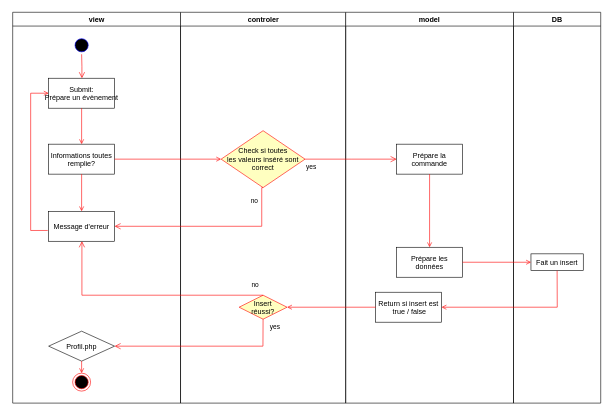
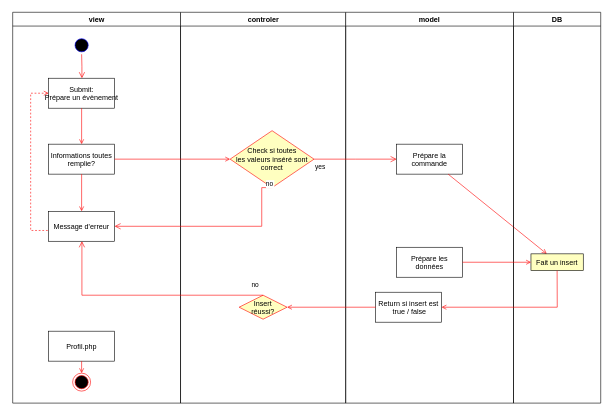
node "Check si toutes les valeurs inséré sont correct": moved (263, 159) -> (272, 159)
edge "Message d'erreur" -> "Submit: Prépare un évènement": style solid -> dashed
edge "Prépare la commande" -> "Prépare les données": now "Prépare la commande" -> "Fait un insert"
node "Fait un insert": fillcolor #ffffff -> #ffffc0
node "Profil.php": shape diamond -> rectangle
edge "Insert réussi?" -> "Profil.php": removed, label "yes"
